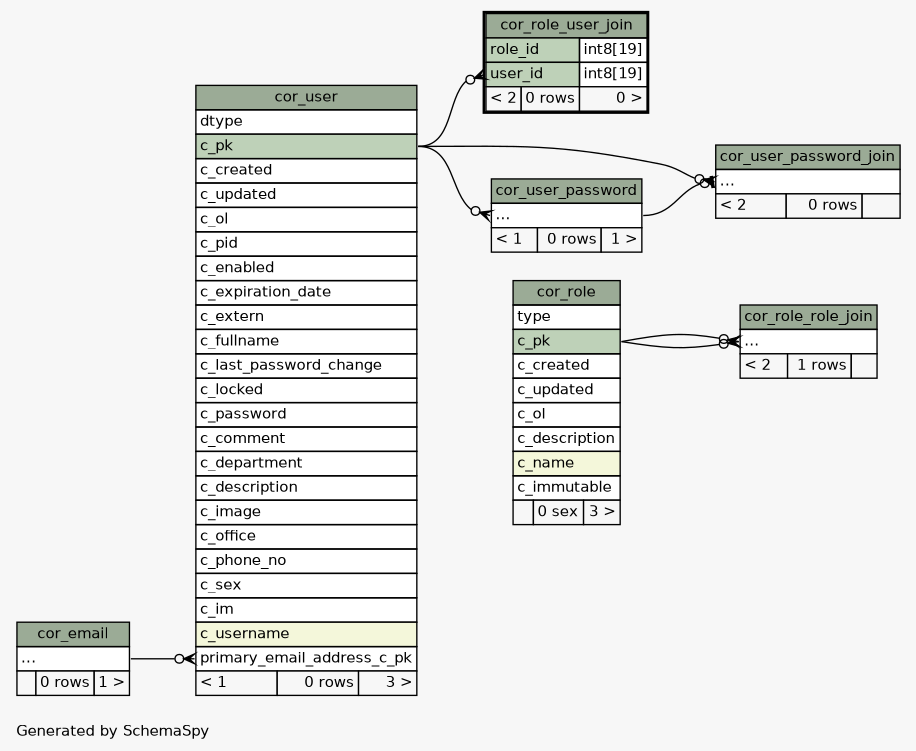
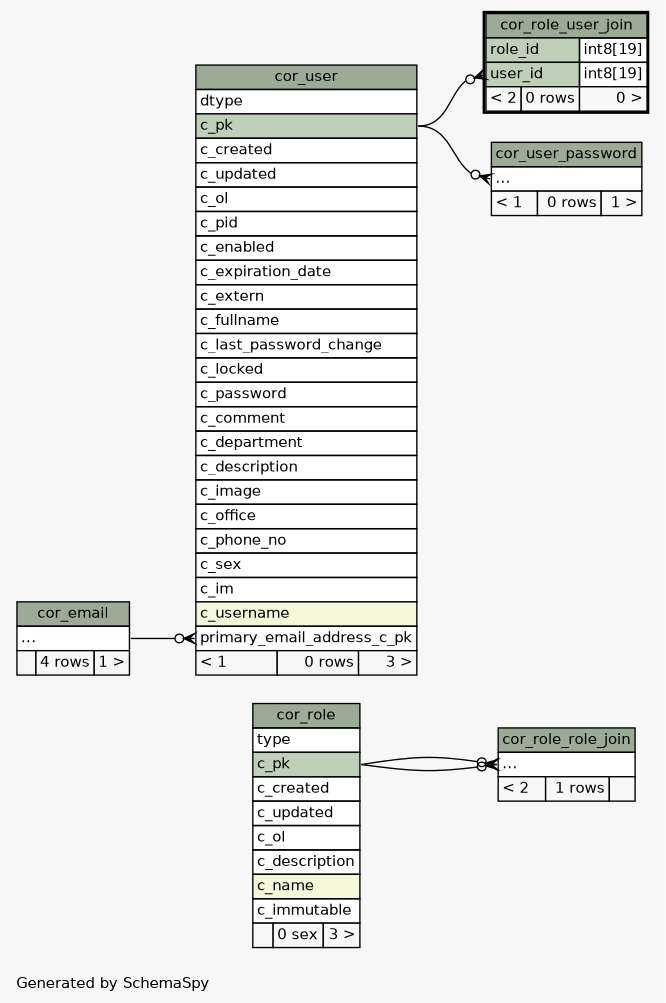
node "cor_user_password_join": removed
node "cor_email": text "0 rows" -> "4 rows"
